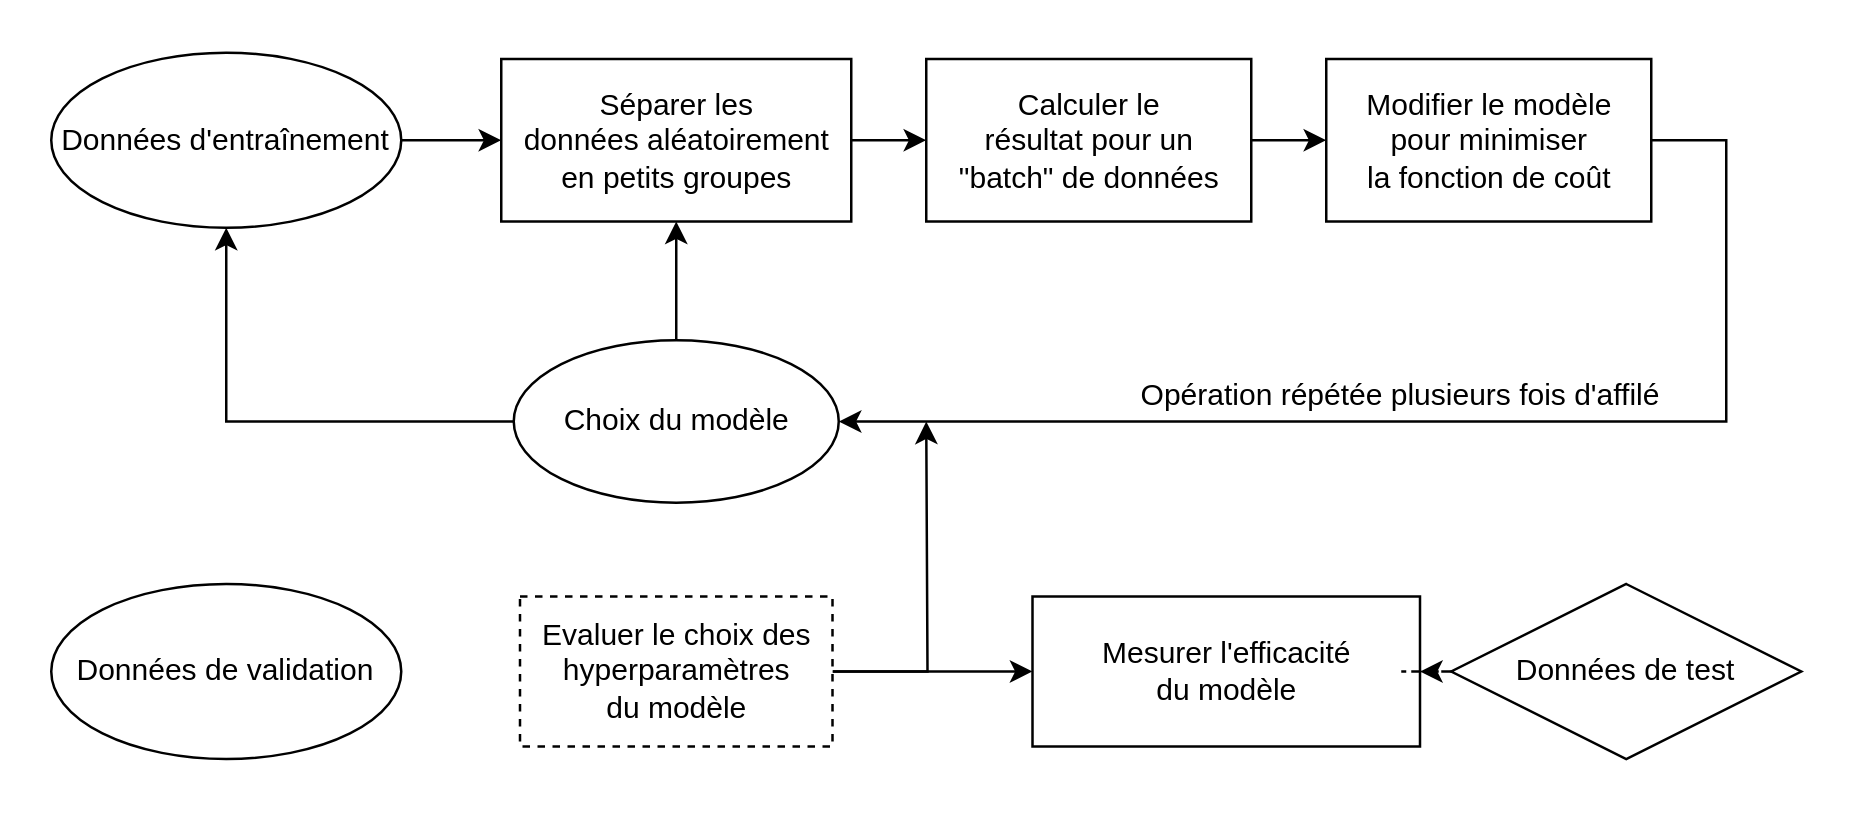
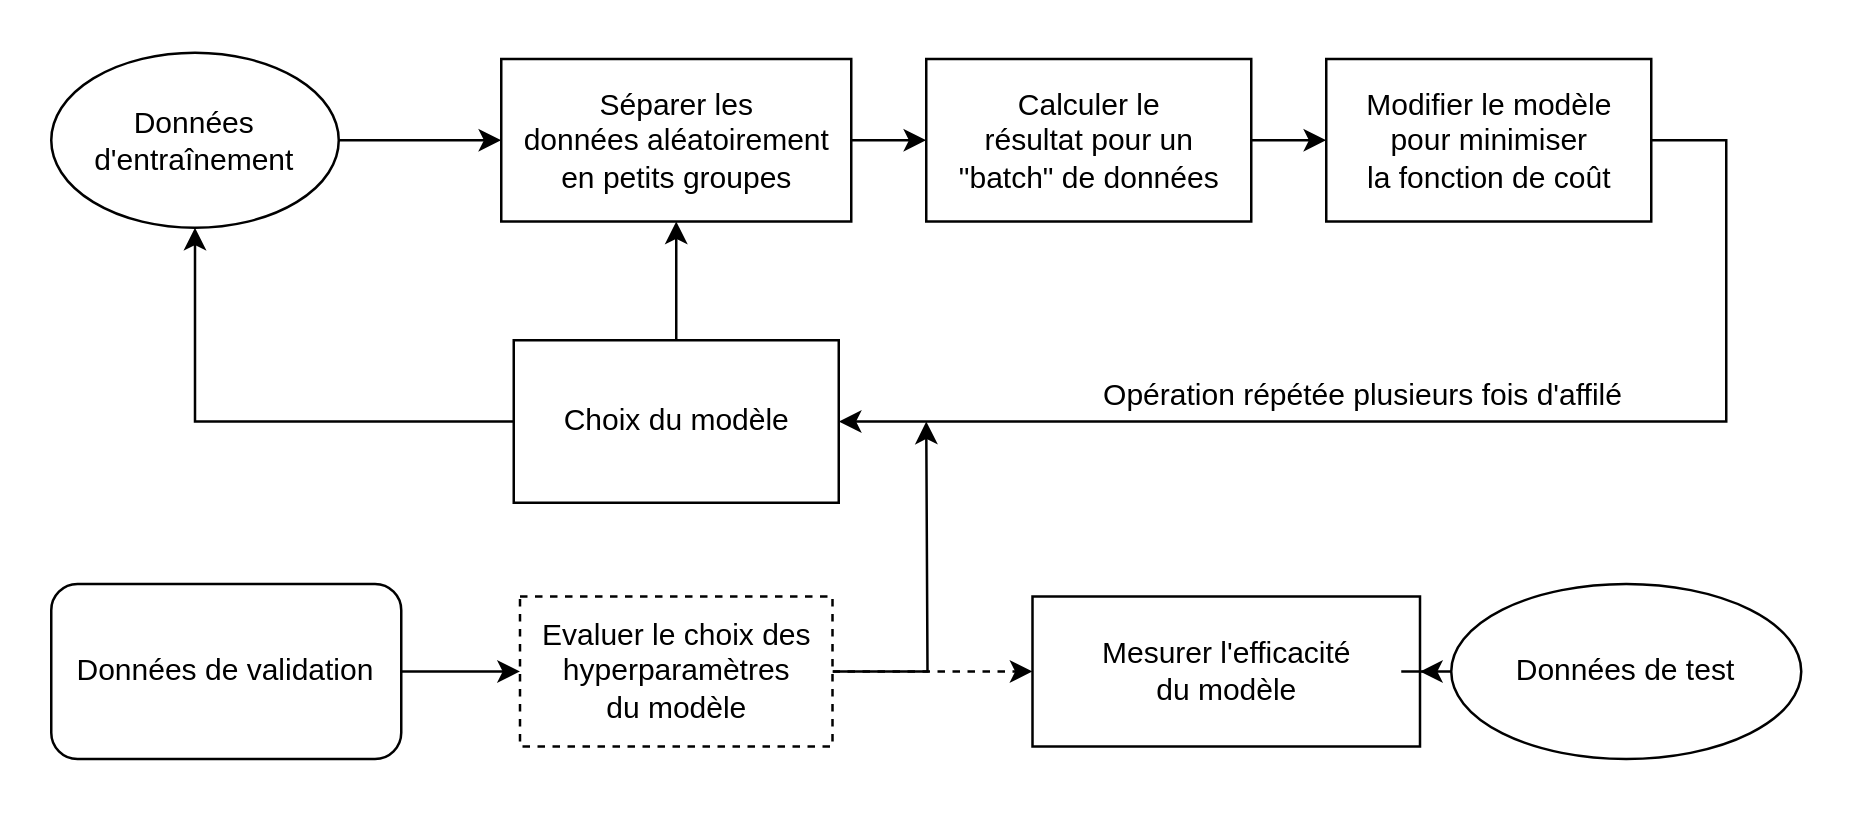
node "Données d'entraînement": size 350x175 -> 288x175
node "Opération répétée plusieurs fois d'affilé": moved (1401, 396) -> (1364, 396)
node "Choix du modèle": shape ellipse -> rectangle
node "Données de validation": shape ellipse -> rounded rectangle
edge "Données de validation" -> "Evaluer le choix des hyperparamètres du modèle": added
edge "Evaluer le choix des hyperparamètres du modèle" -> "Mesurer l'efficacité du modèle": style solid -> dashed
edge "Données de test" -> "Mesurer l'efficacité du modèle": style dashed -> solid
node "Données de test": shape diamond -> ellipse
